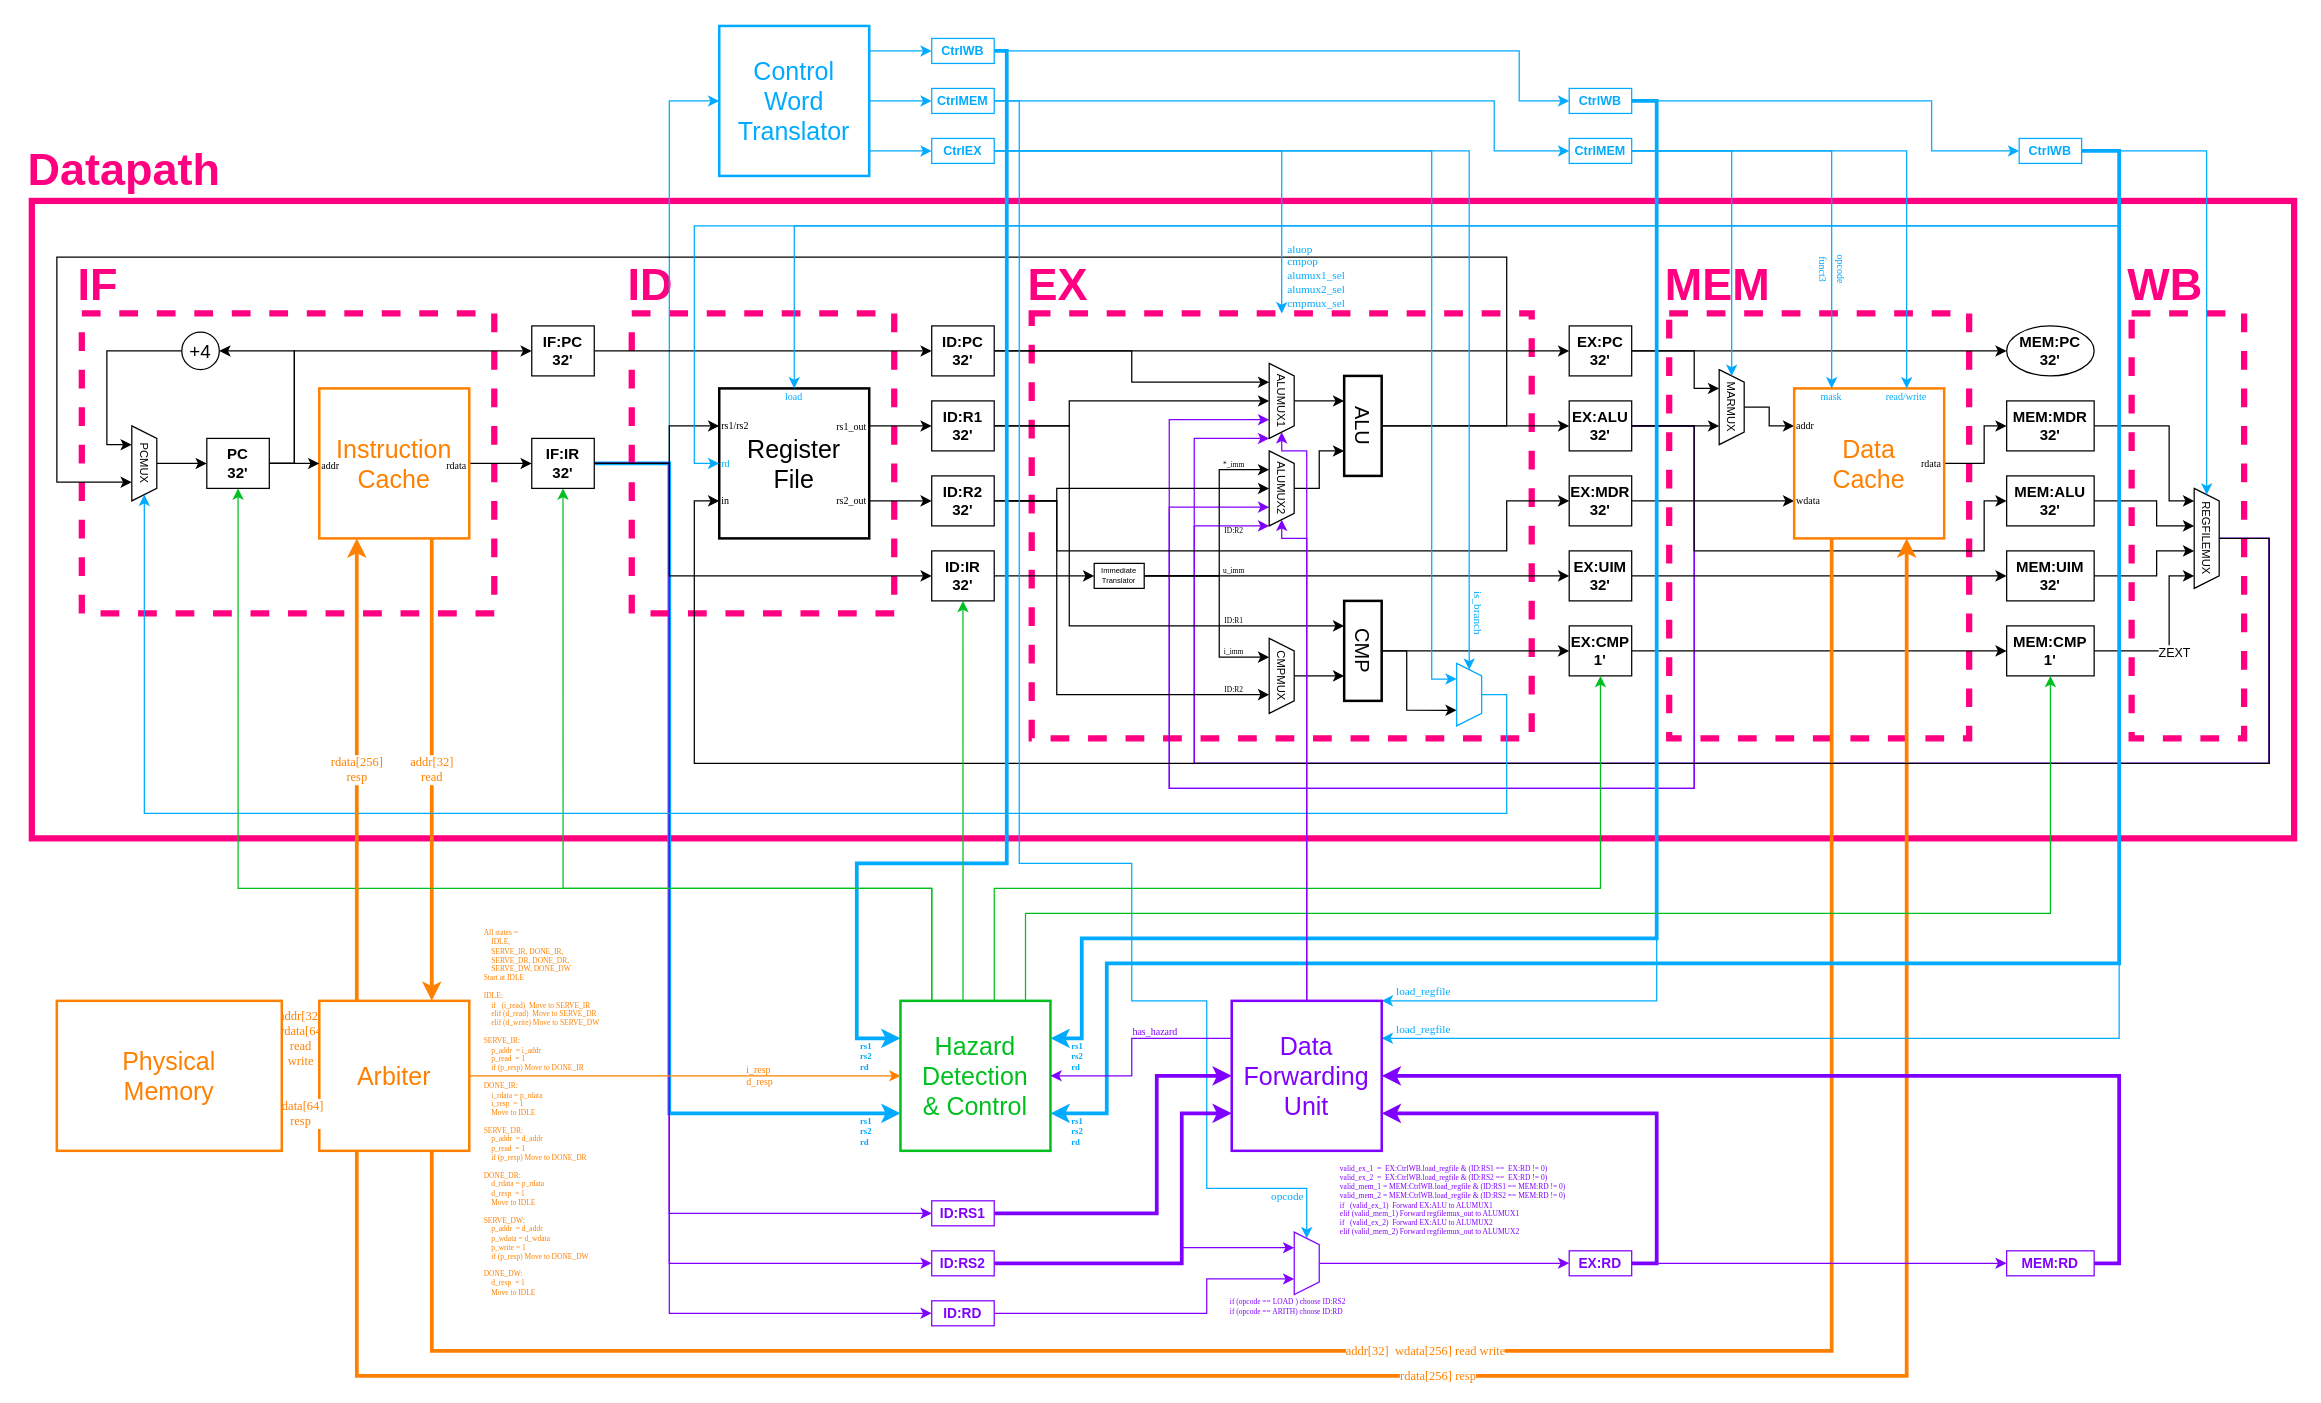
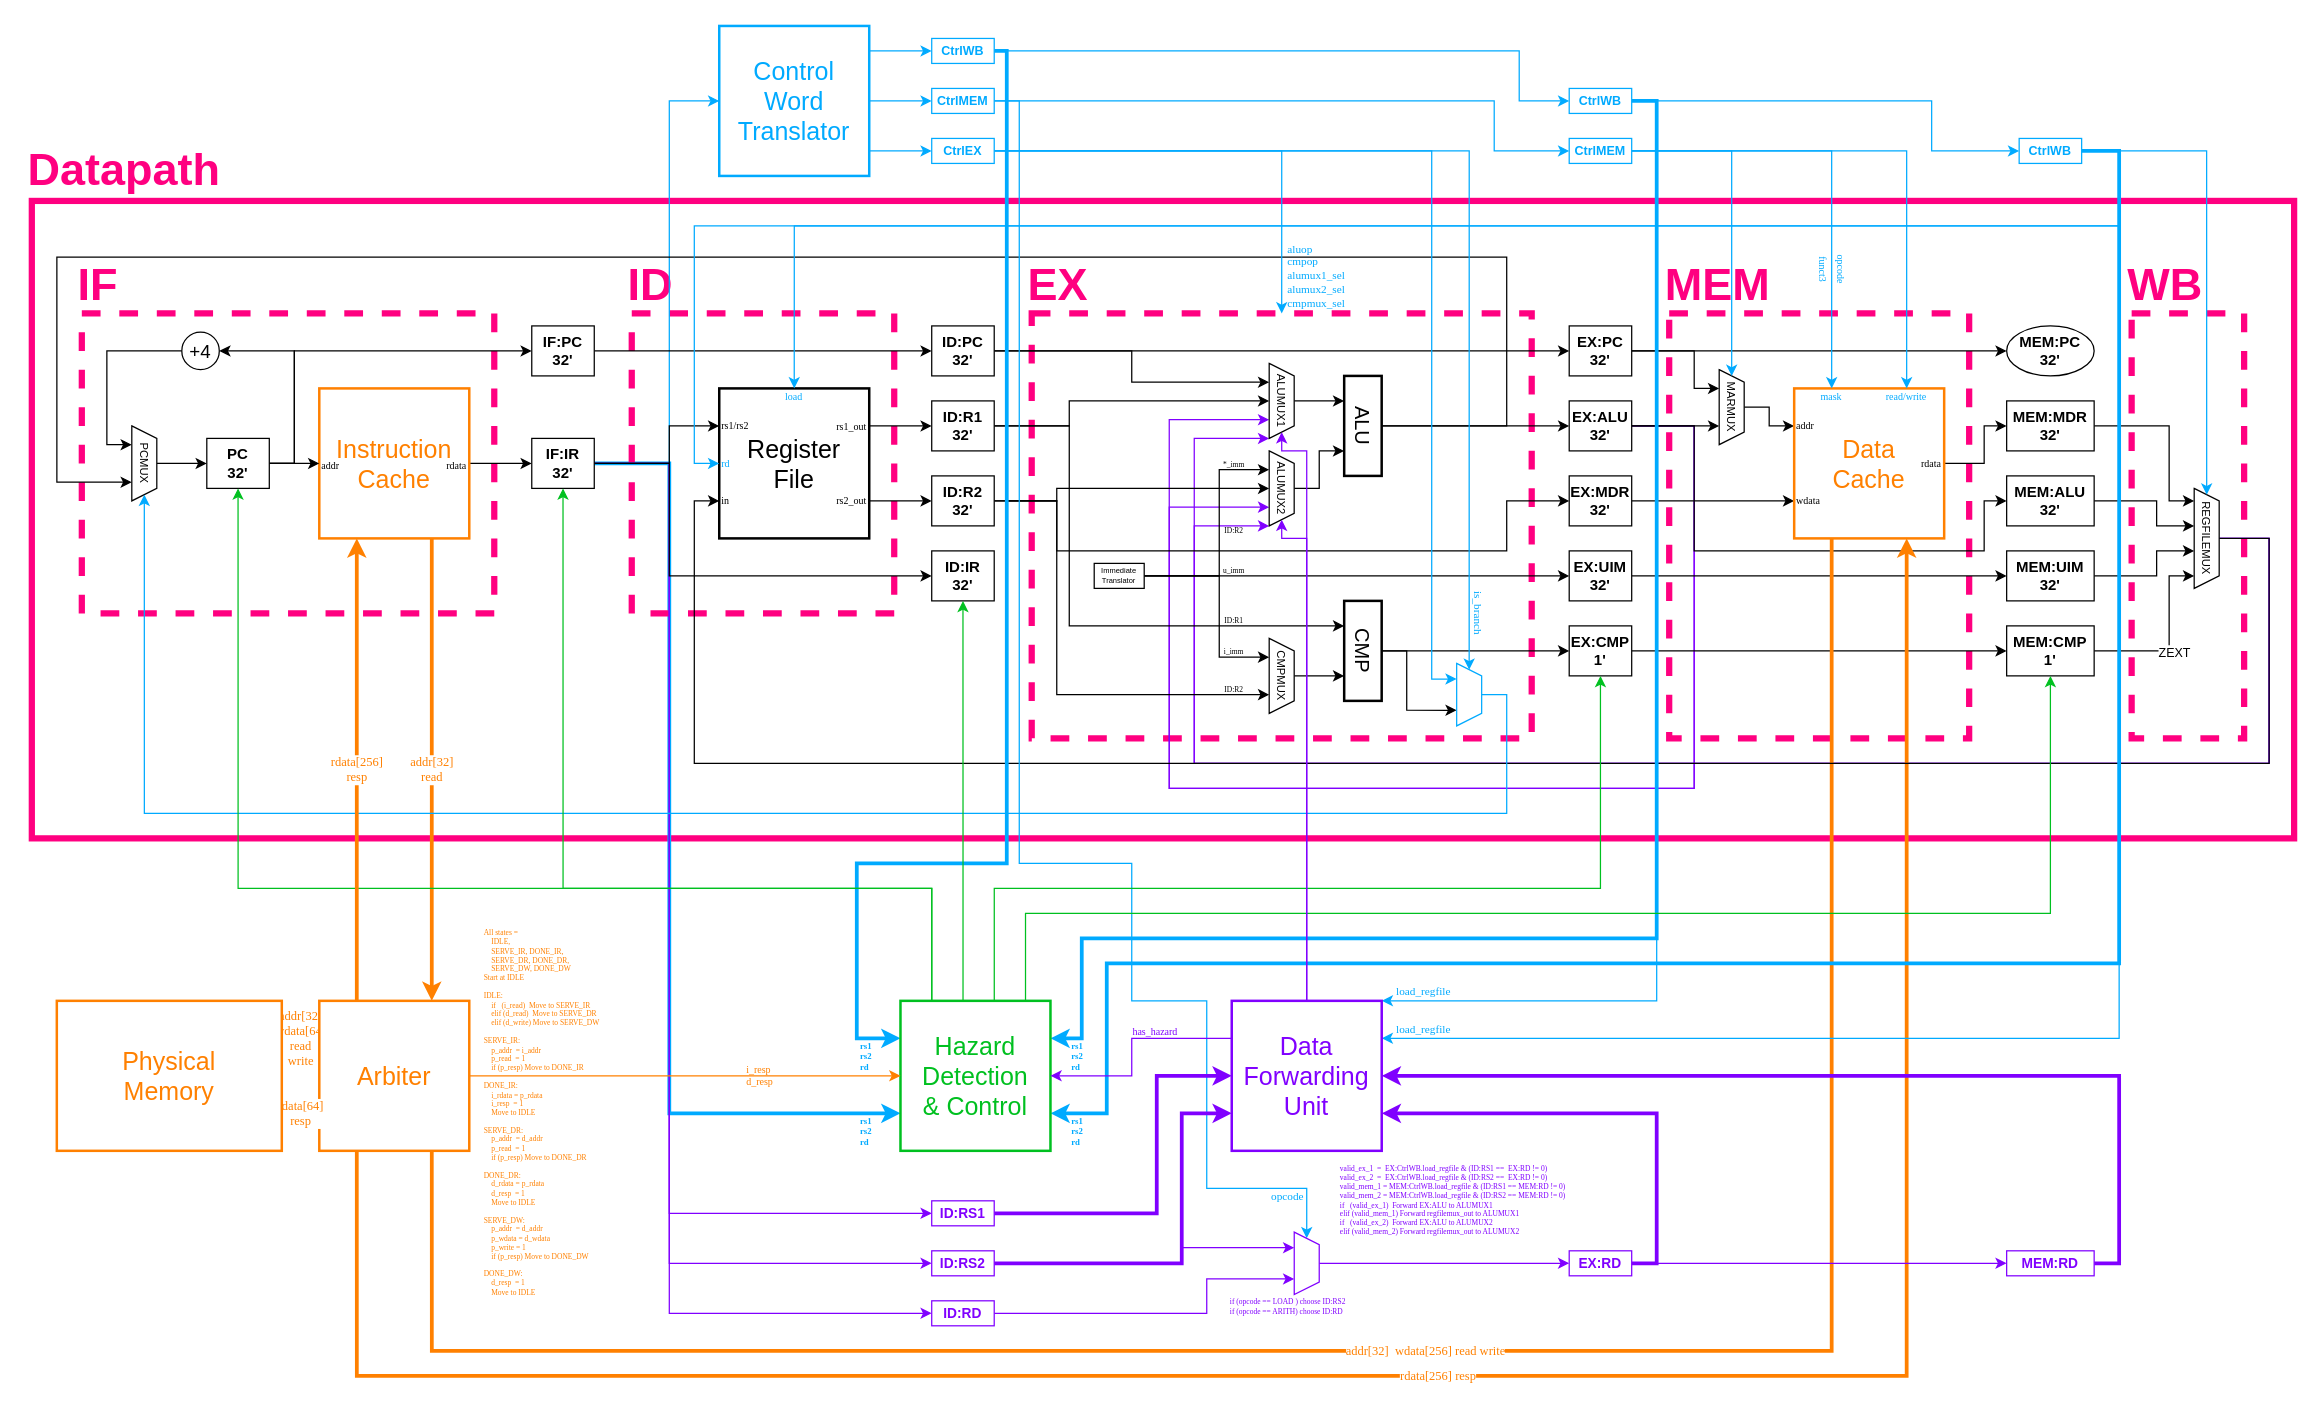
edge "ID:IR 32'" -> "ImmediateTranslator": removed
